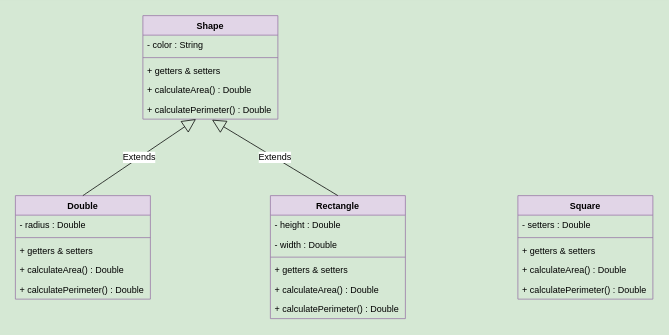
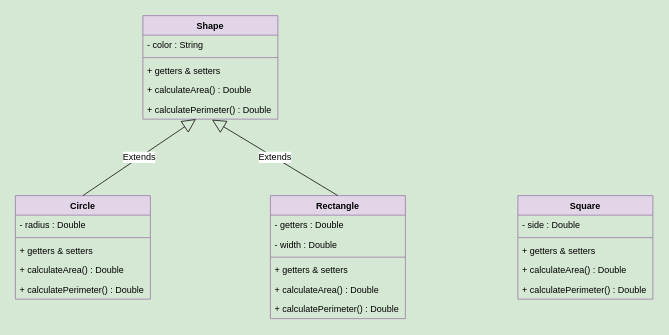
node "Double": label "Double" -> "Circle"
node "- height : Double": label "- height : Double" -> "- getters : Double"
node "- setters : Double": label "- setters : Double" -> "- side : Double"
